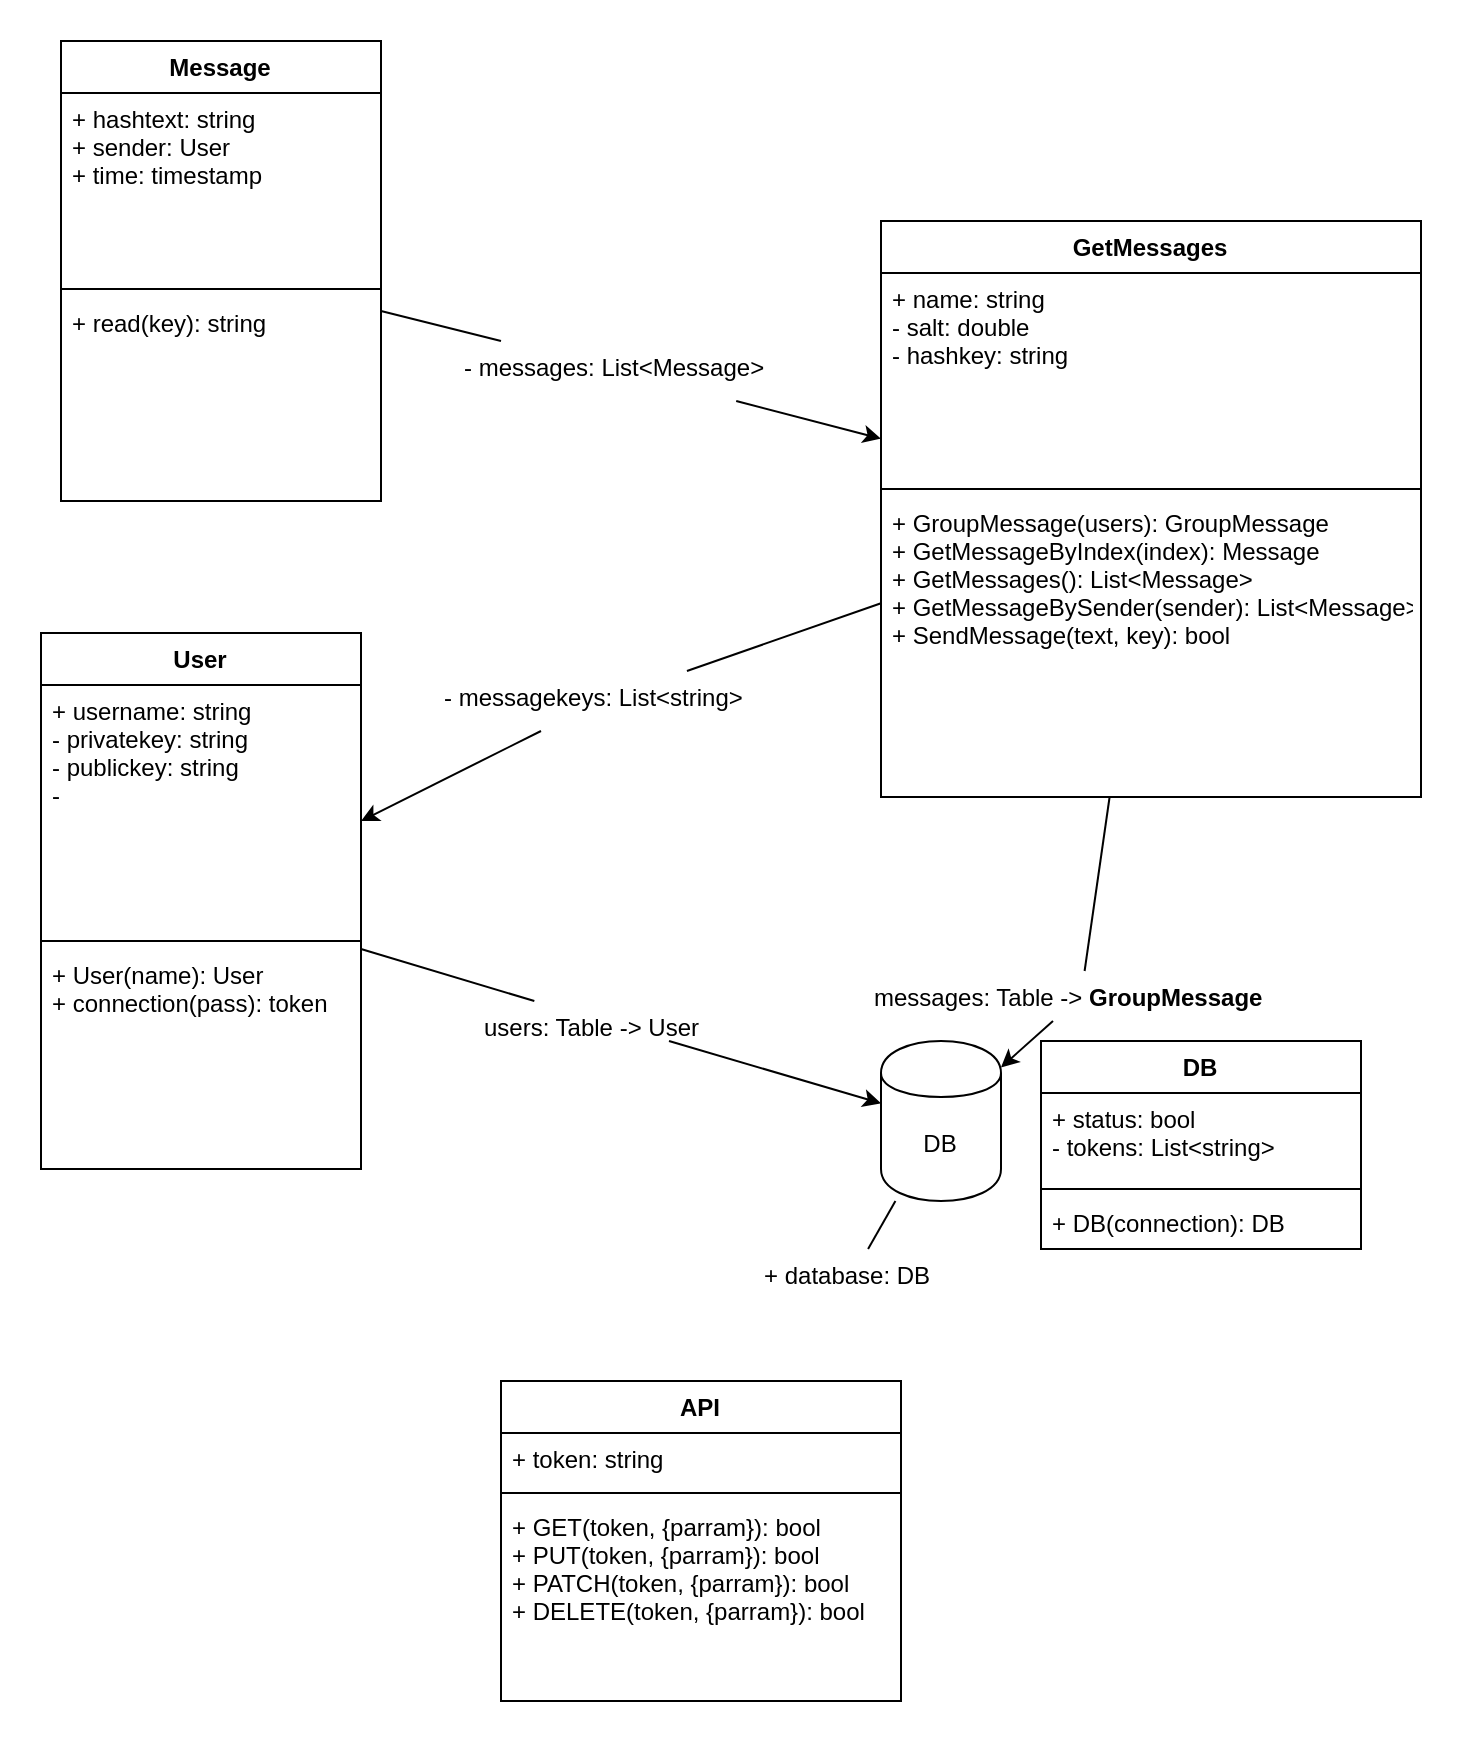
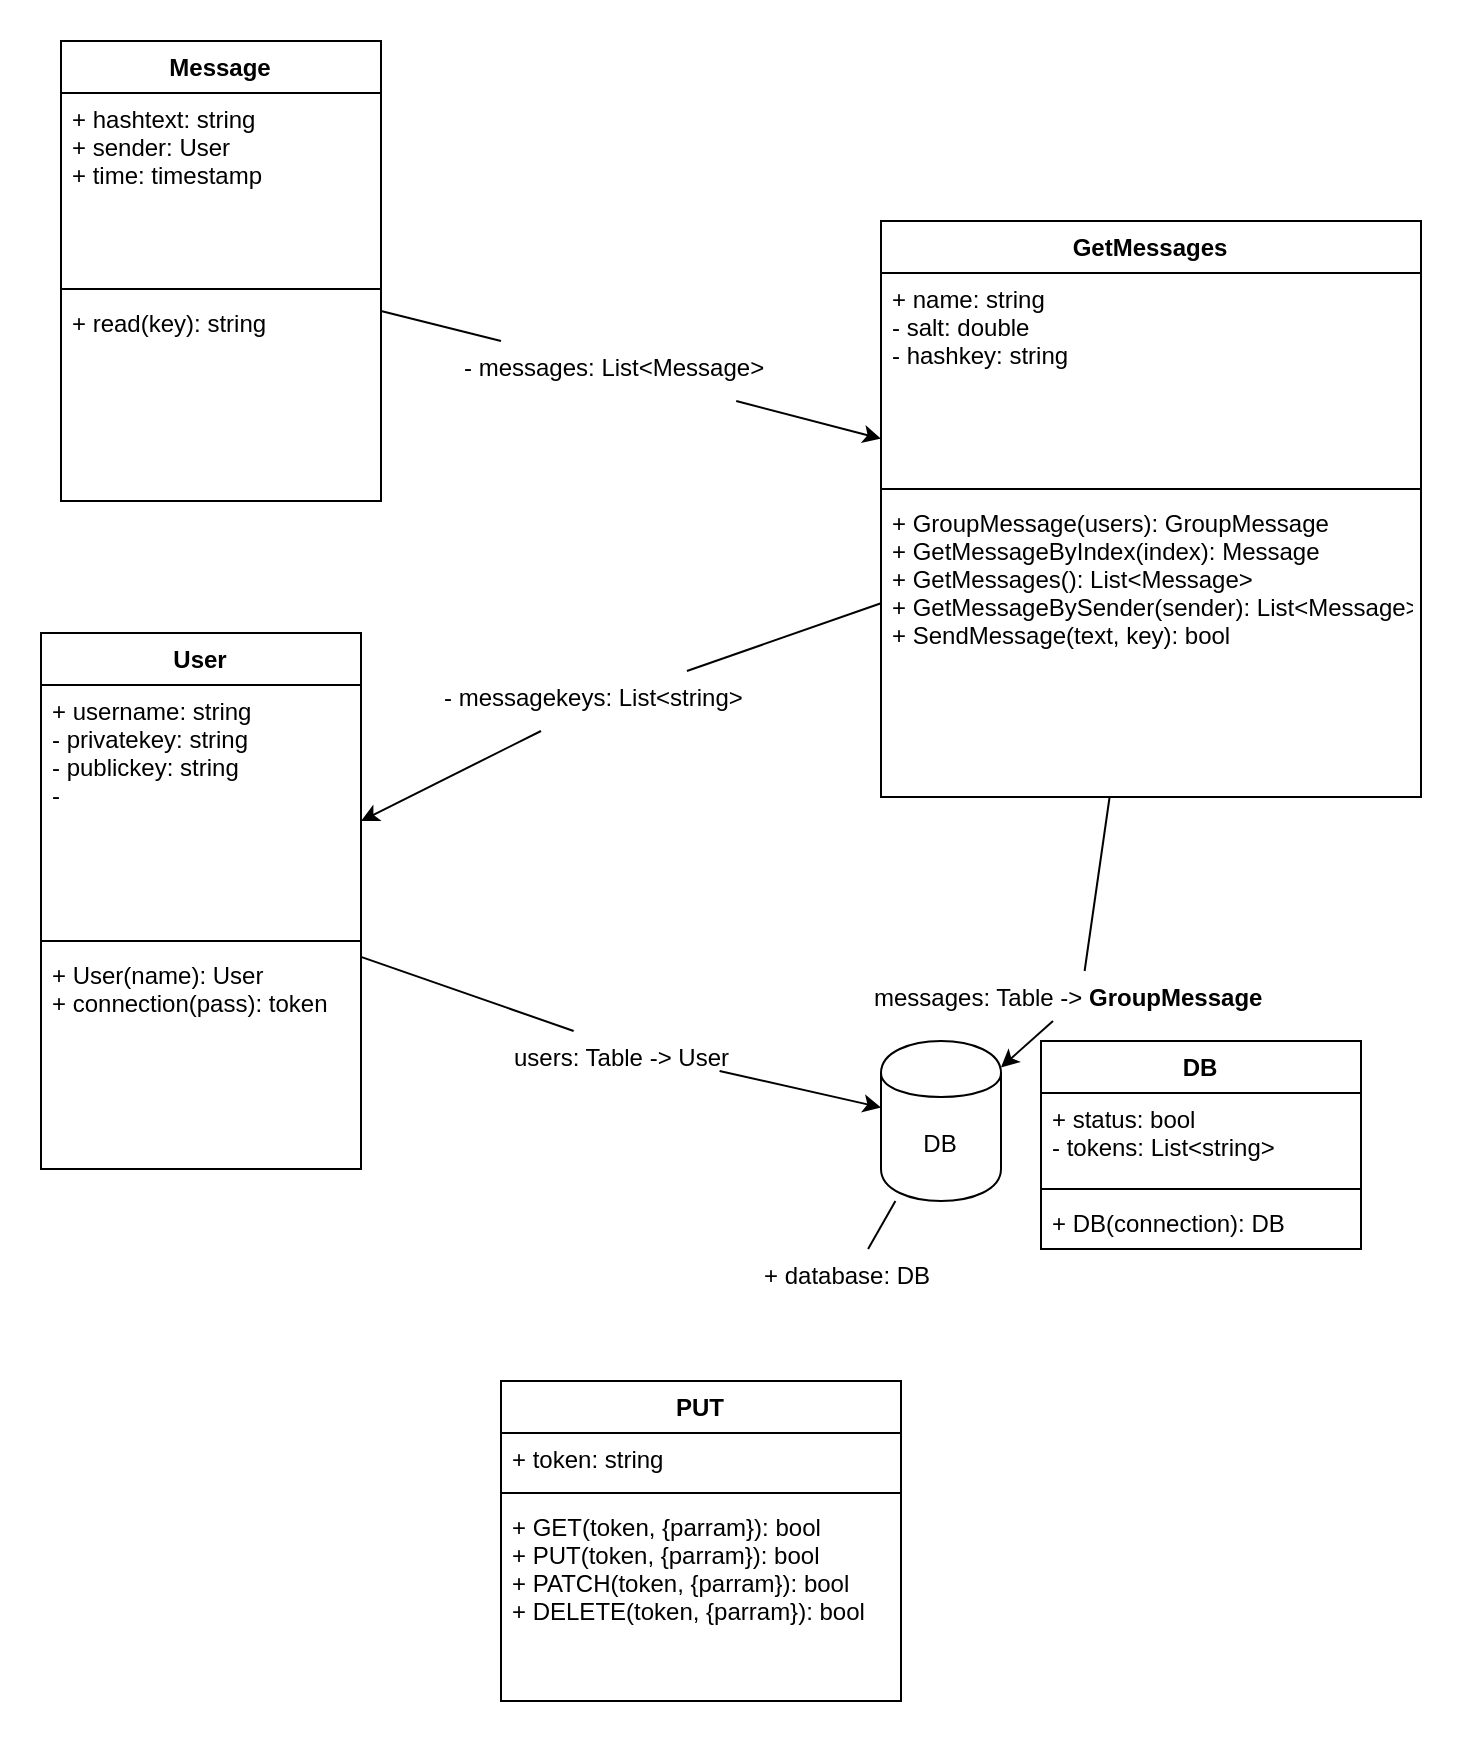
node "users: Table -> User": moved (601, 1021) -> (631, 1051)
node "API": label "API" -> "PUT"
